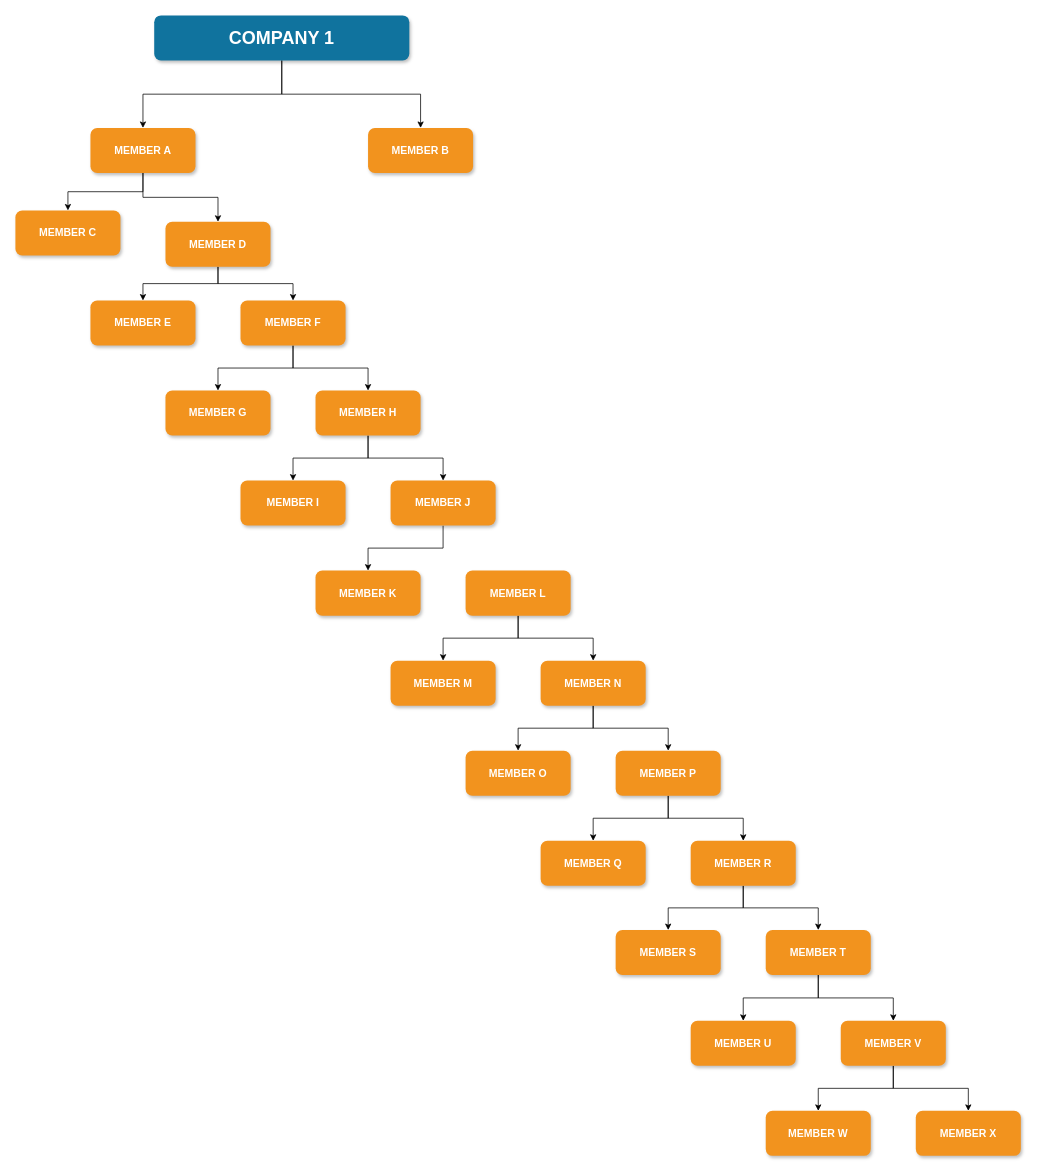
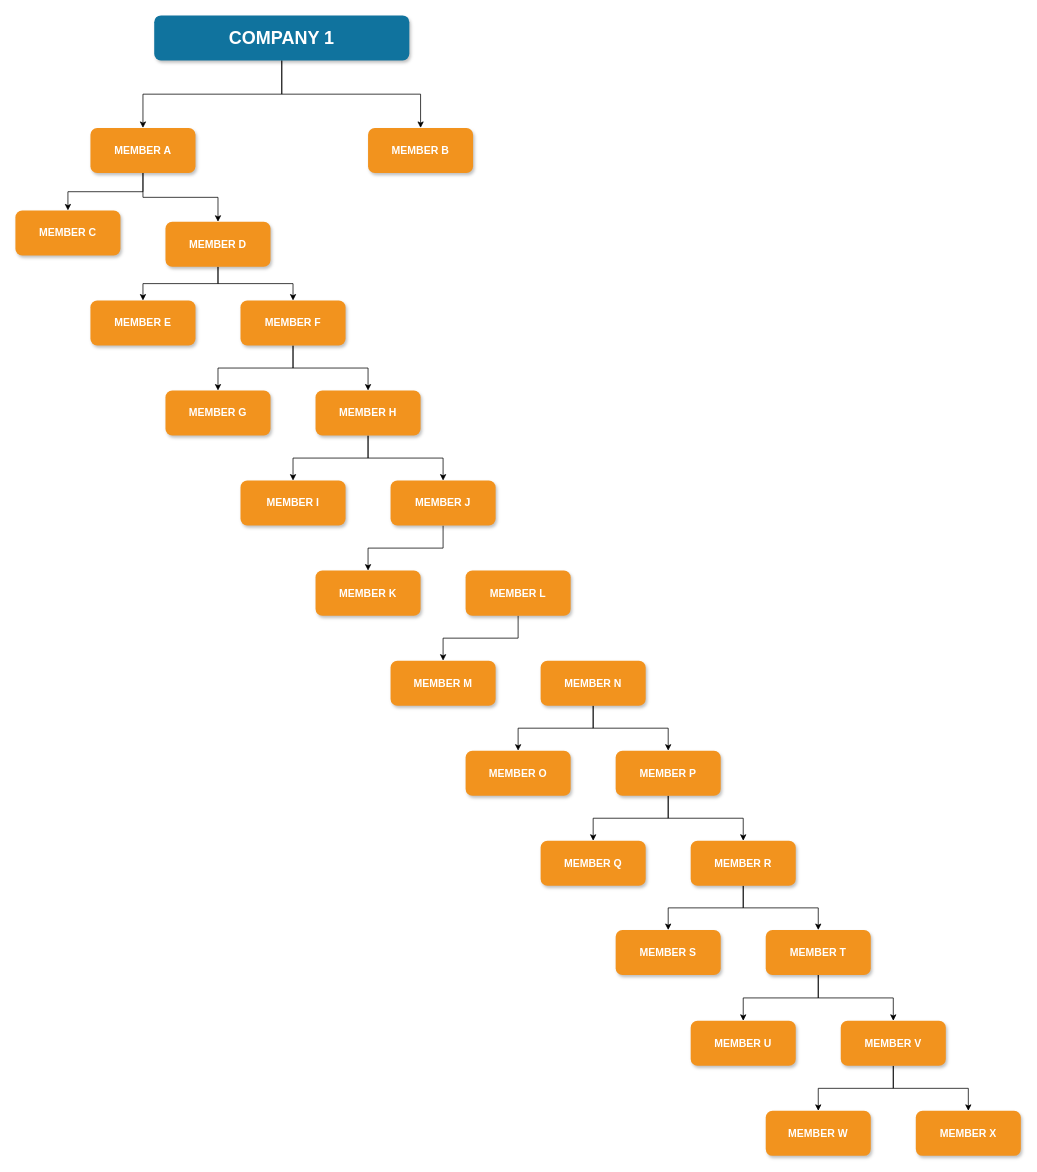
edge "MEMBER L" -> "MEMBER N": removed
